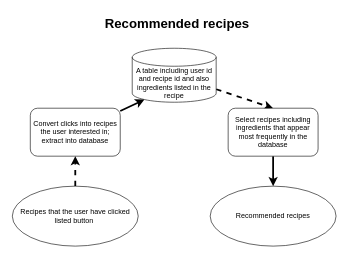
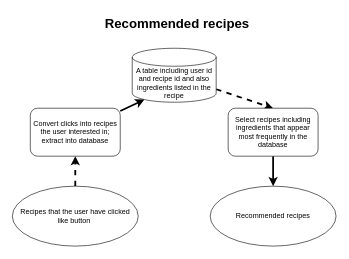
node "Recipes that the user have clicked listed button": label "Recipes that the user have clicked listed button" -> "Recipes that the user have clicked like button"
